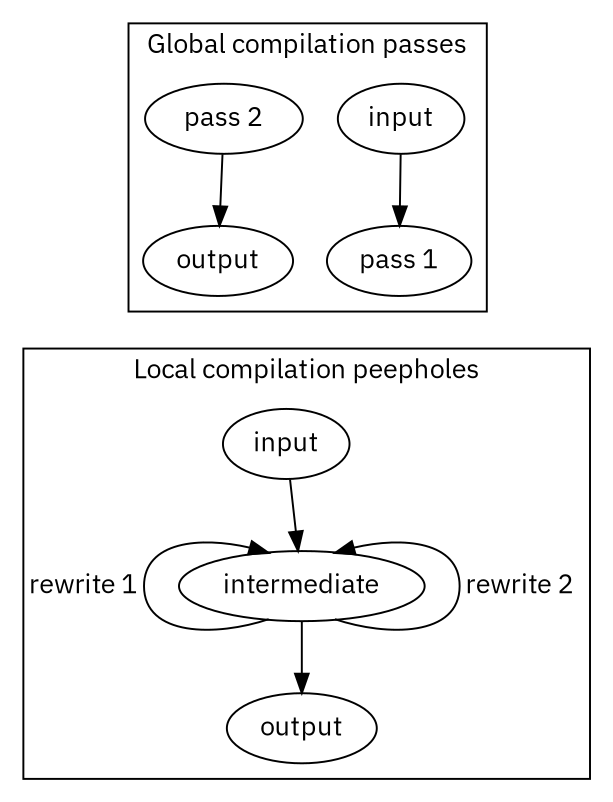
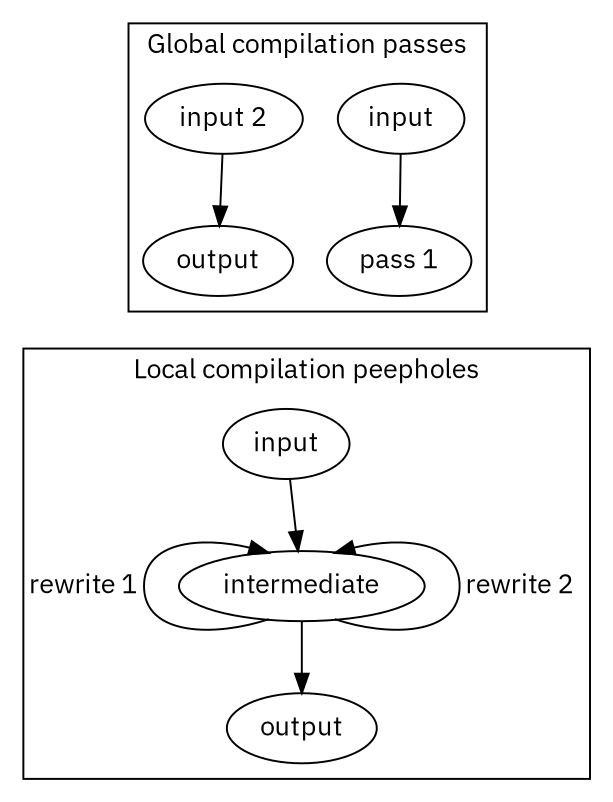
node "pass 2": label "pass 2" -> "input 2"
